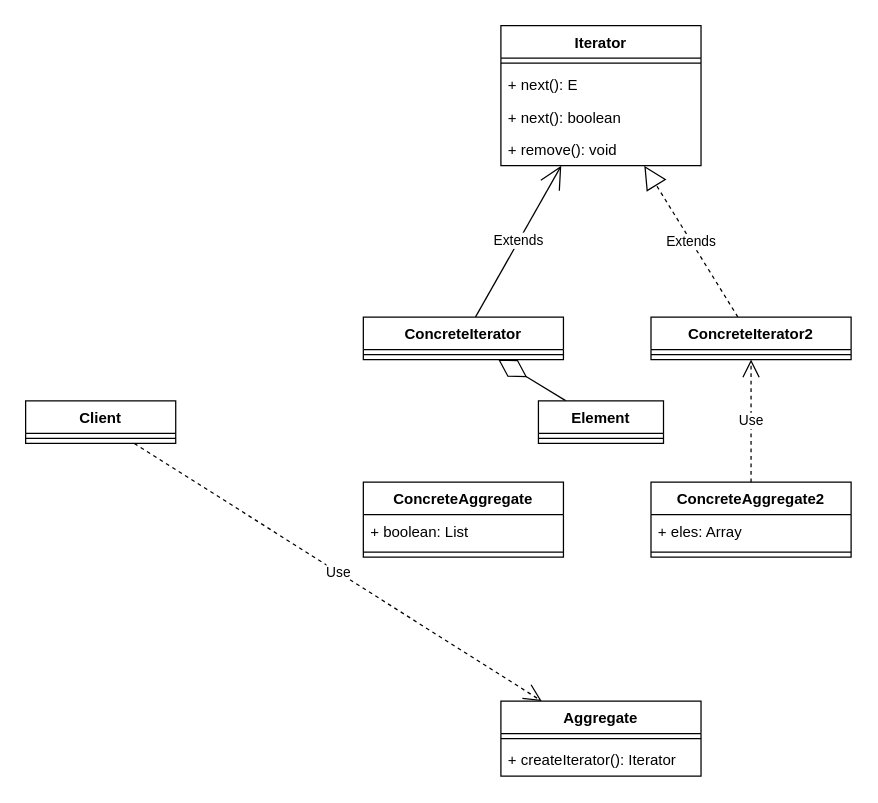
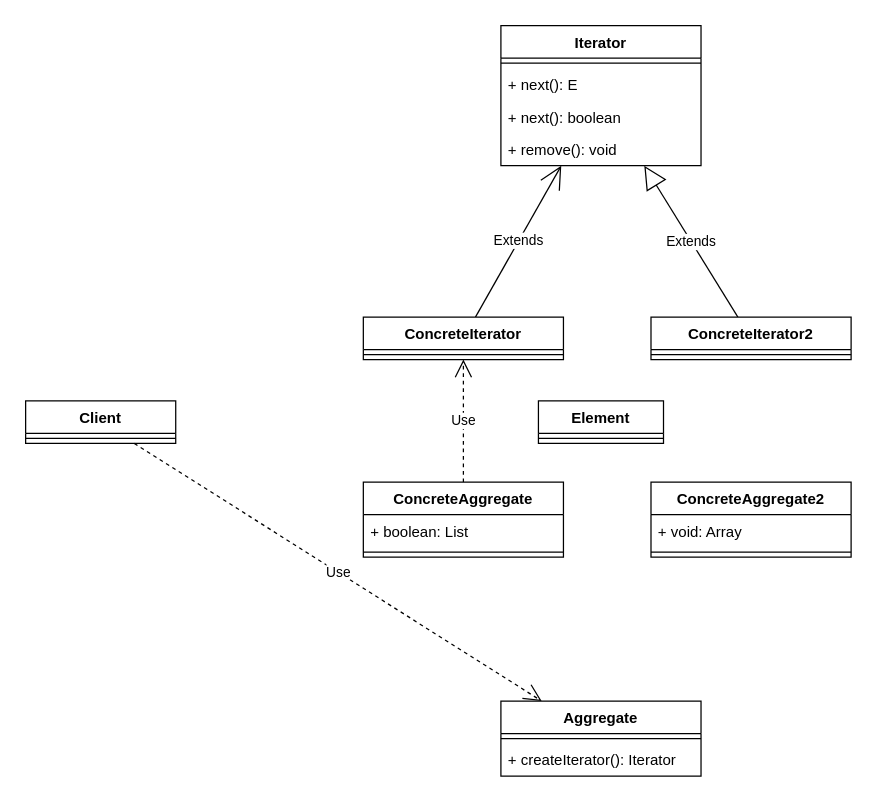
edge "ConcreteIterator2" -> "Iterator": style dashed -> solid
edge "Element" -> "ConcreteIterator": removed
edge "ConcreteAggregate" -> "ConcreteIterator": added, label "Use"
edge "ConcreteAggregate2" -> "ConcreteIterator2": removed, label "Use"
node "+ eles: Array": label "+ eles: Array" -> "+ void: Array"
